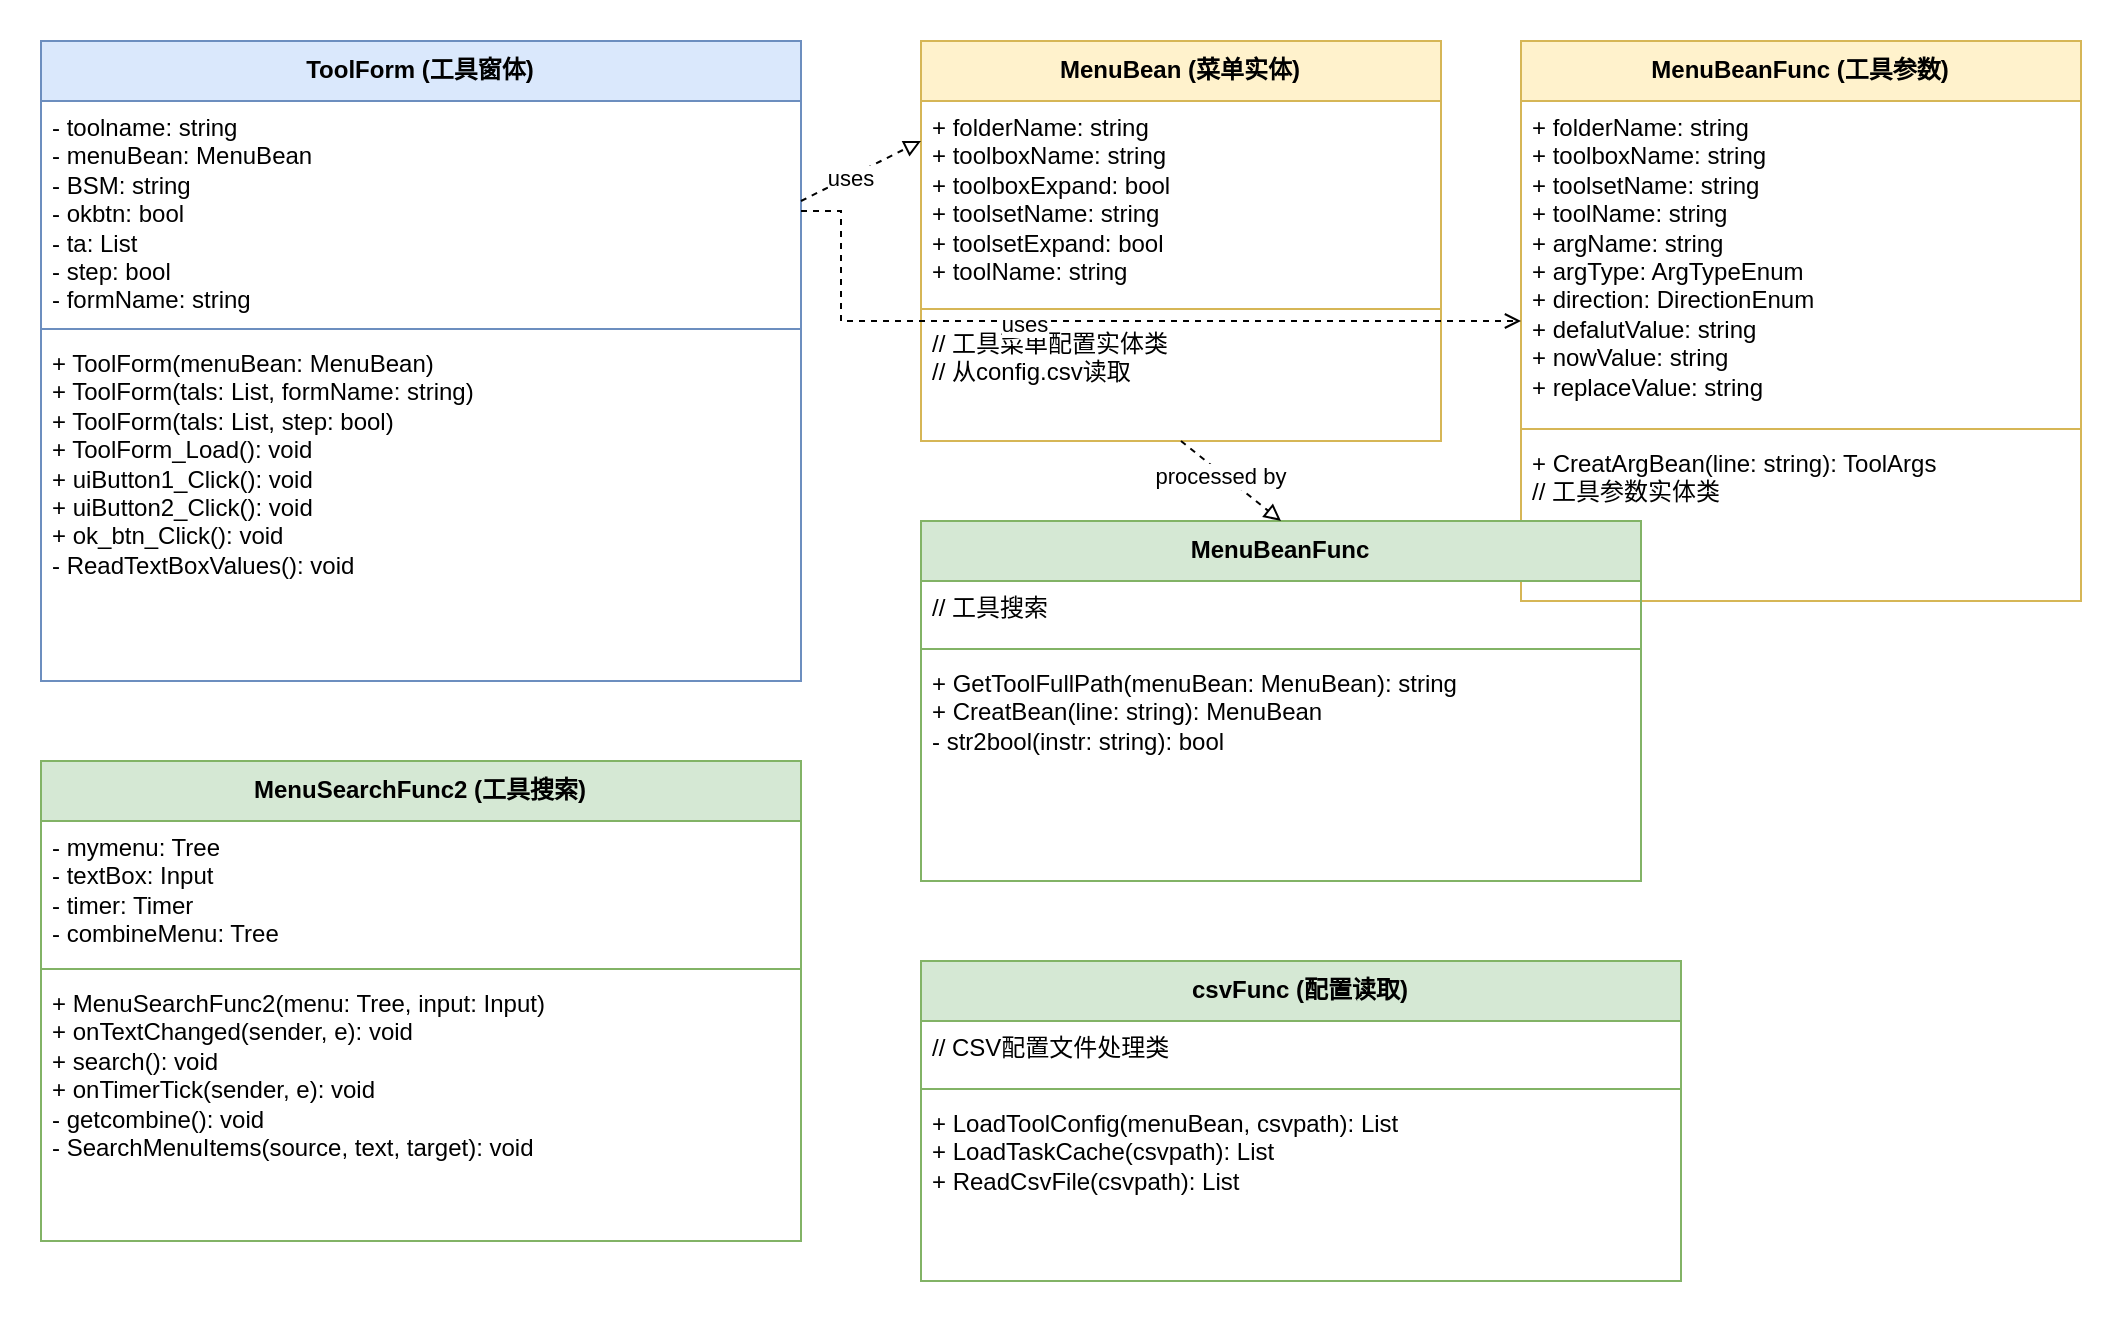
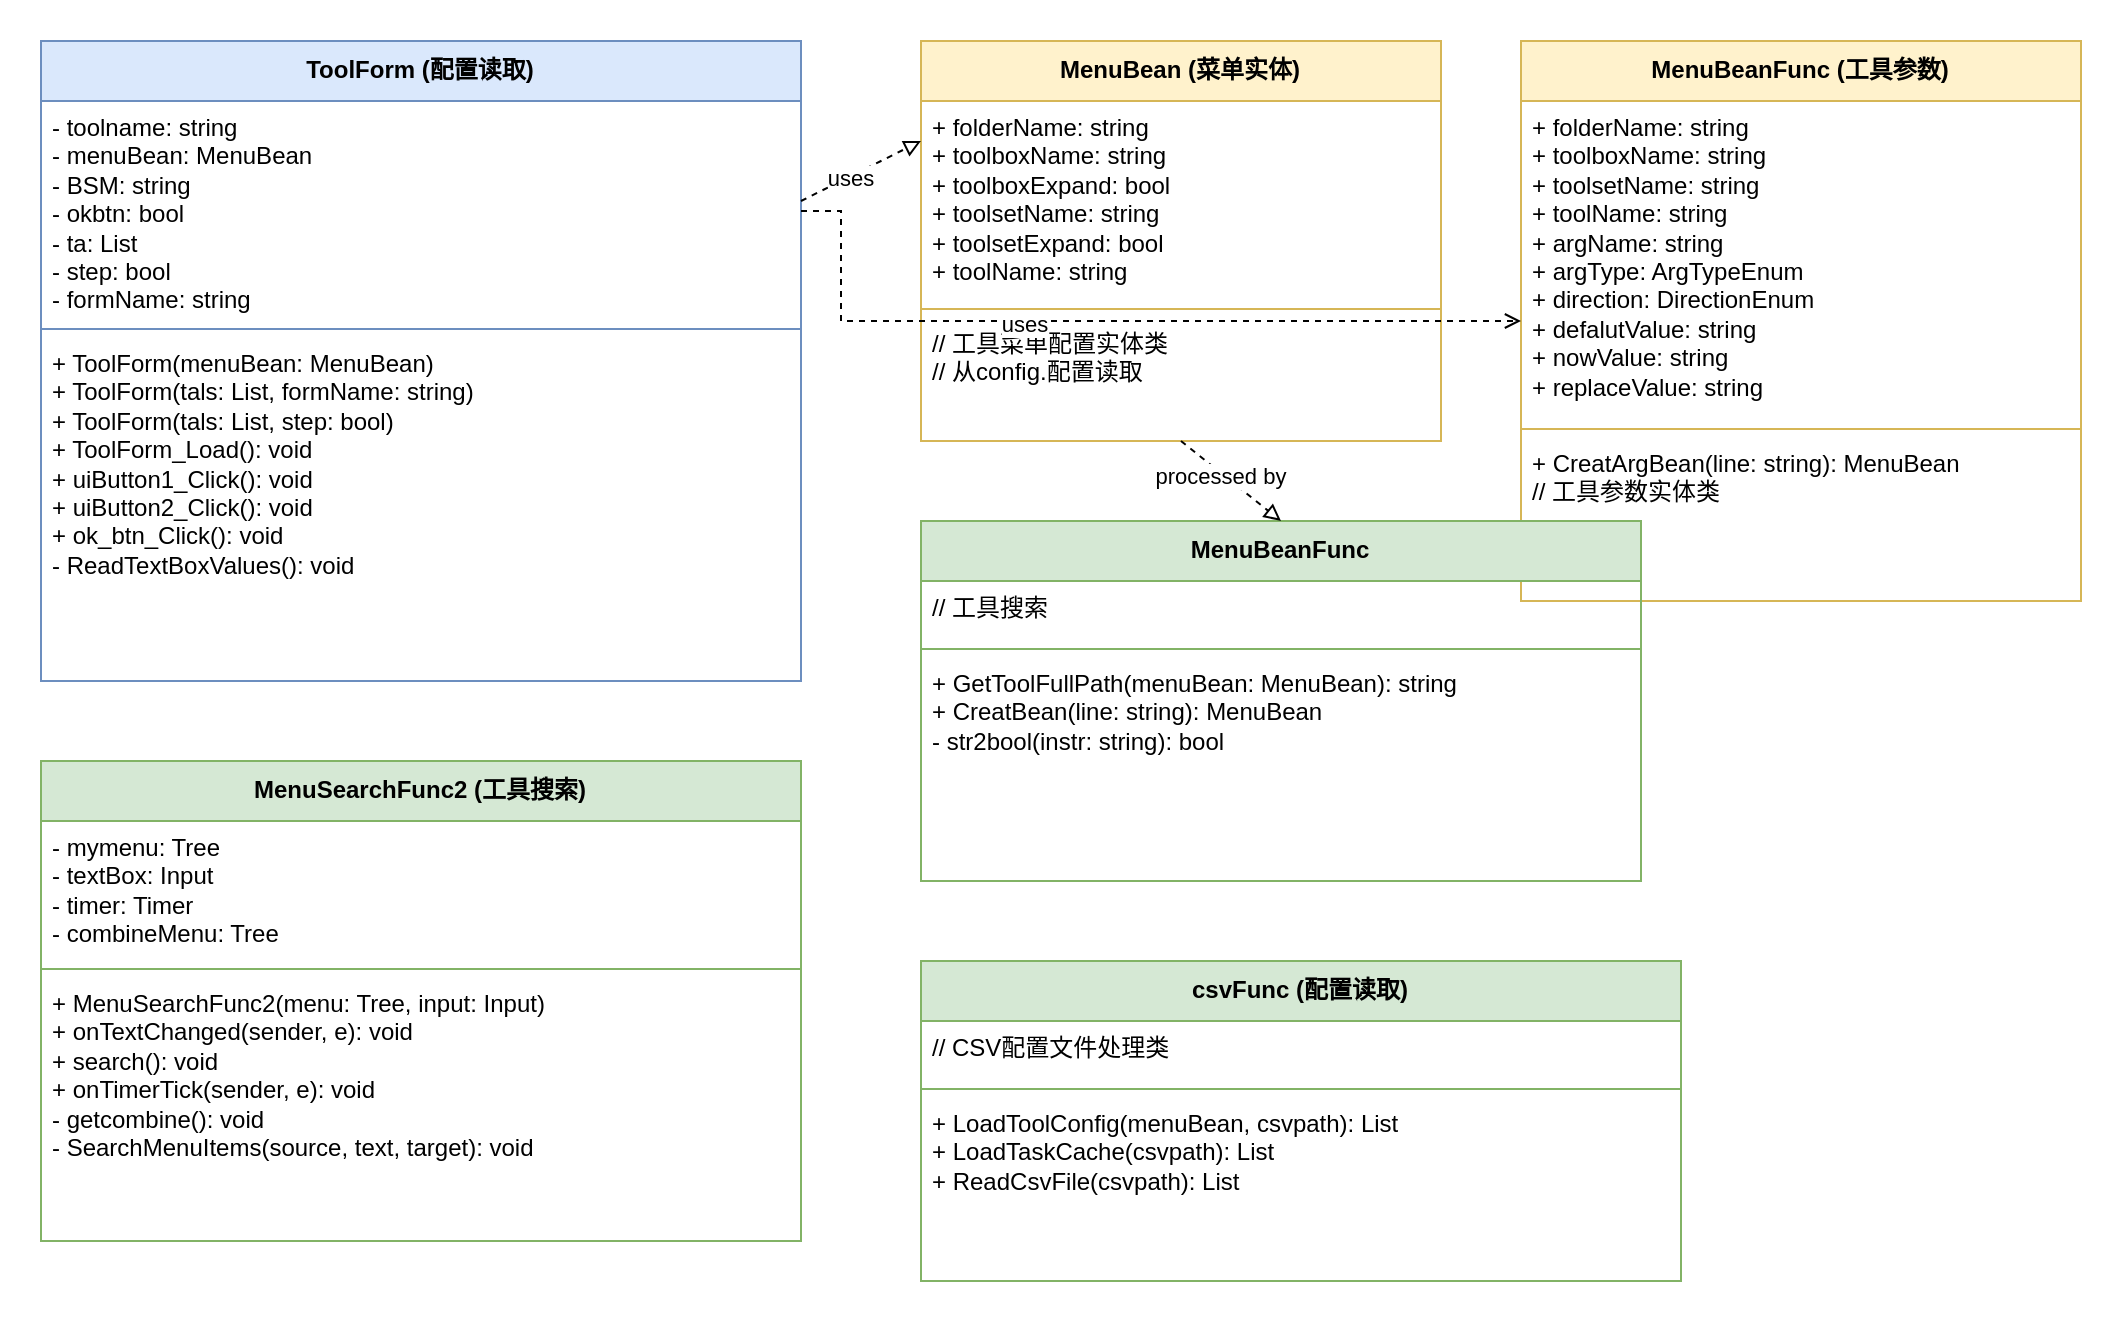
node "ToolForm (工具窗体)": label "ToolForm (工具窗体)" -> "ToolForm (配置读取)"
node "// 工具菜单配置实体类 // 从config.csv读取": label "// 工具菜单配置实体类 // 从config.csv读取" -> "// 工具菜单配置实体类 // 从config.配置读取"
node "+ CreatArgBean(line: string): ToolArgs // 工具参数实体类": label "+ CreatArgBean(line: string): ToolArgs // 工具参数实体类" -> "+ CreatArgBean(line: string): MenuBean // 工具参数实体类"
